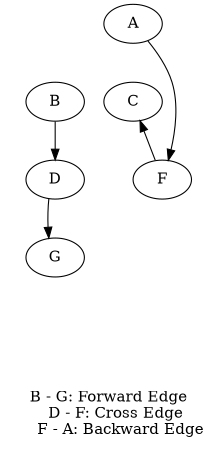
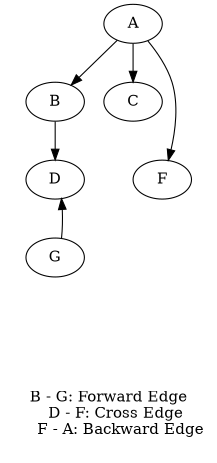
edge "A" -> "B": added
edge "F" -> "C": now "A" -> "C"
edge "D" -> "G": reversed
